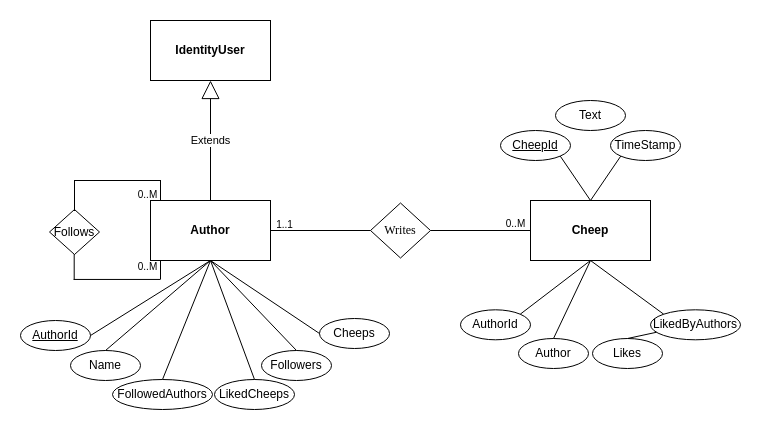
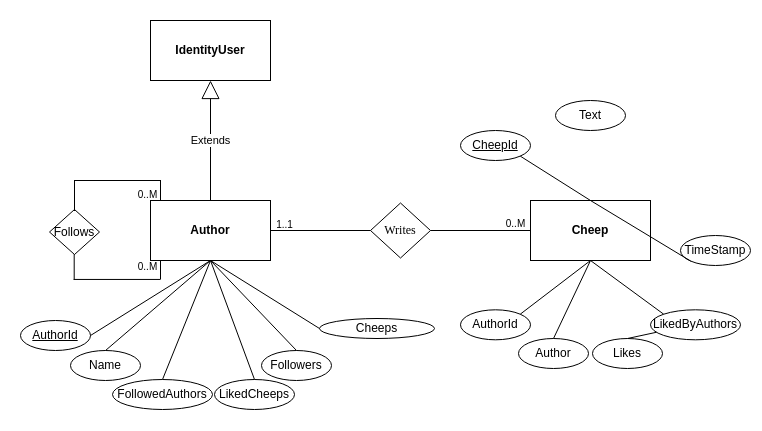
node "CheepId": moved (536, 146) -> (496, 146)
node "TimeStamp": moved (646, 146) -> (716, 251)
node "Cheeps": size 70x30 -> 115x20
